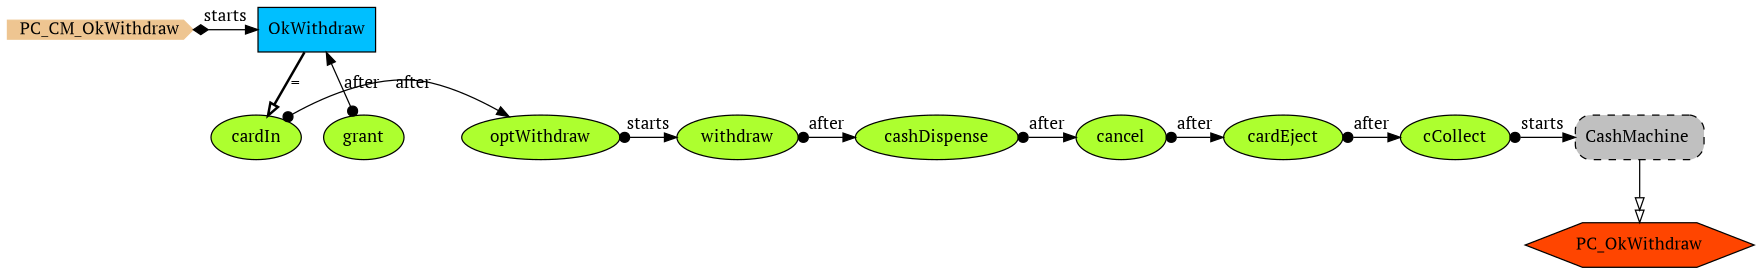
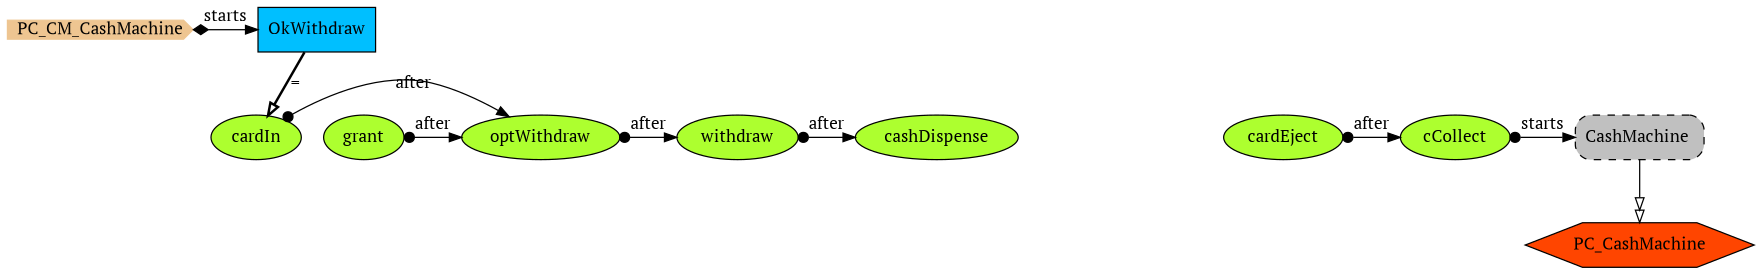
node "PC_CM_OkWithdraw": label "PC_CM_OkWithdraw" -> "PC_CM_CashMachine"
edge "OkWithdraw" -- "grant": now "optWithdraw" -- "grant"
edge "optWithdraw" -- "withdraw": label "starts" -> "after"
node "cancel": removed
node "PC_OkWithdraw": label "PC_OkWithdraw" -> "PC_CashMachine"
